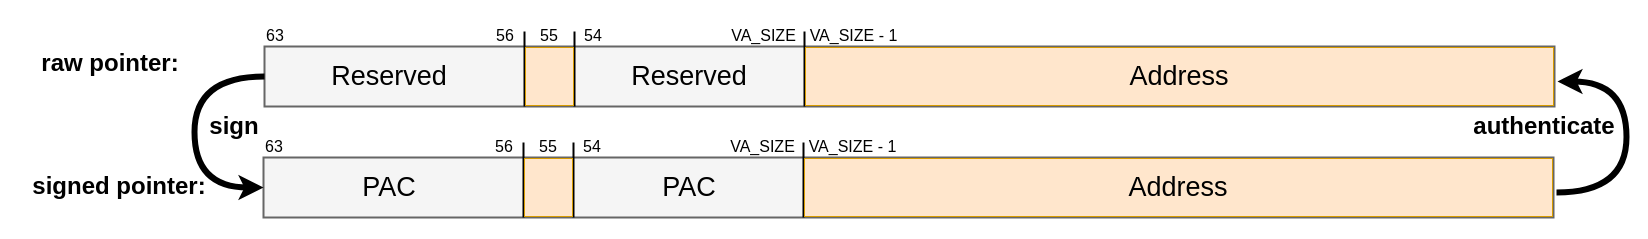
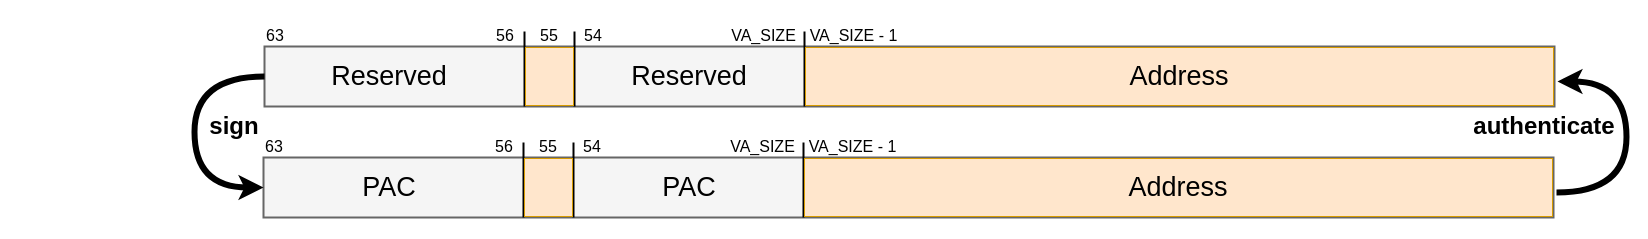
node "raw pointer:": removed
node "signed pointer:": removed
